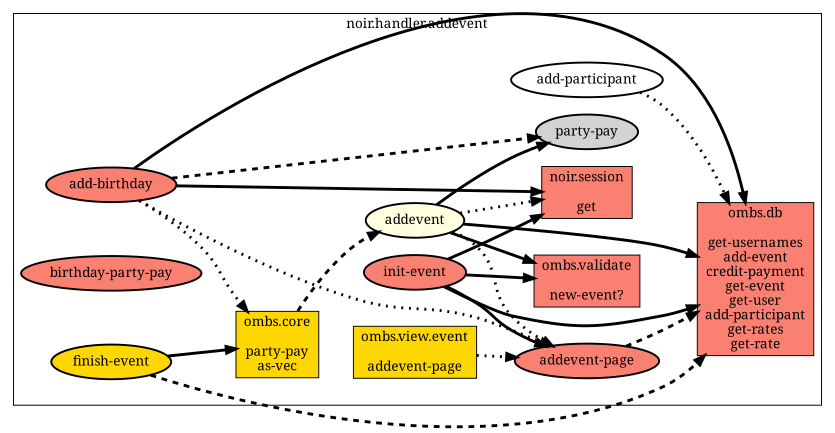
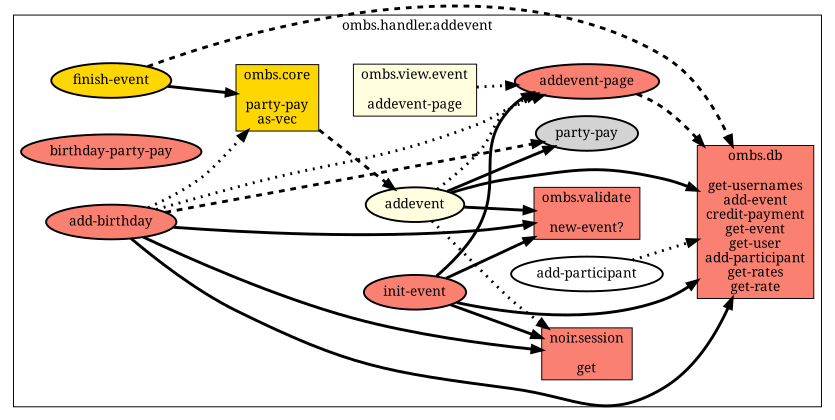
cluster "noir.handler.addevent": label "noir.handler.addevent" -> "ombs.handler.addevent"
edge "add-birthday" -> "ombs.validate new-event?": added
node "ombs.view.event addevent-page": fillcolor gold -> lightyellow
